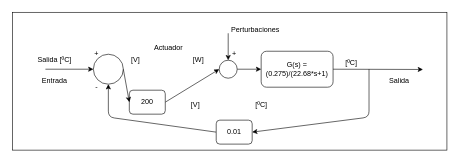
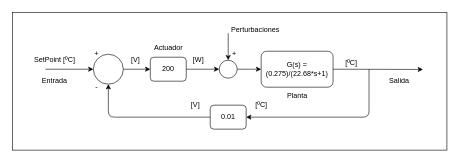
node "Salida [ºC]": label "Salida [ºC]" -> "SetPoint [ºC]"
node "Planta": added
node "200": moved (147, 102) -> (168, 69)
node "0.01": moved (234, 132) -> (228, 117)
